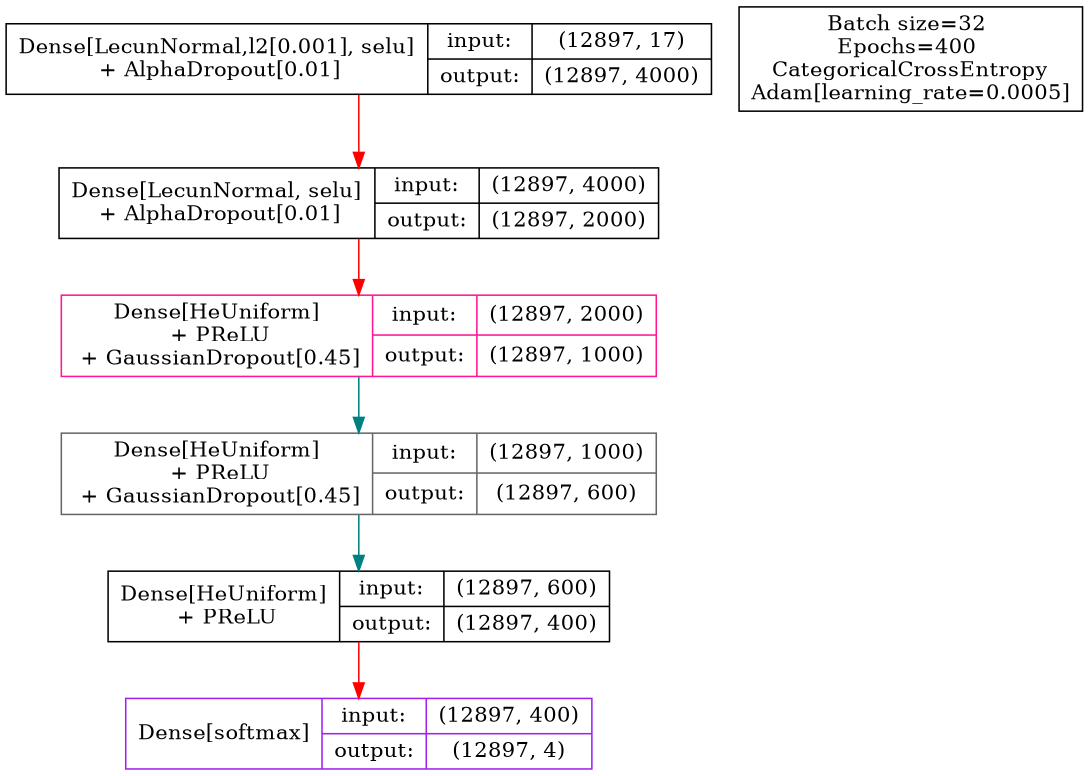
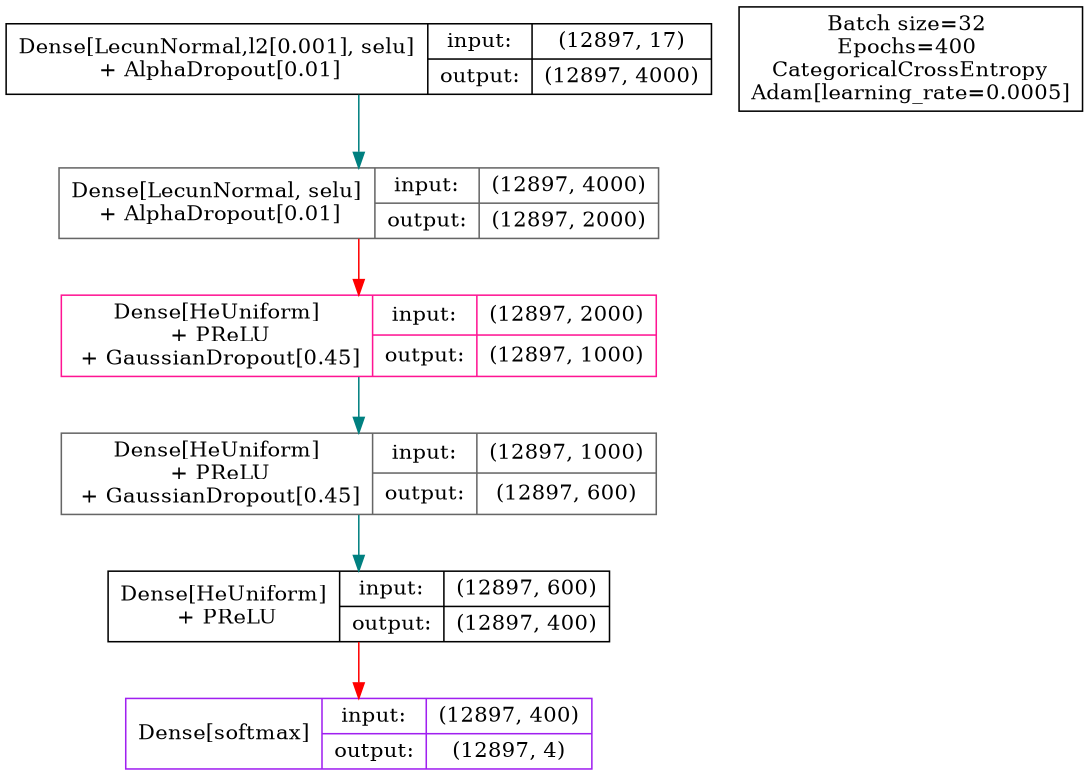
edge "Dense[LecunNormal,l2[0.001], selu]" -> "Dense[LecunNormal, selu]": color red -> teal
node "Dense[LecunNormal, selu]": color black -> gray40
